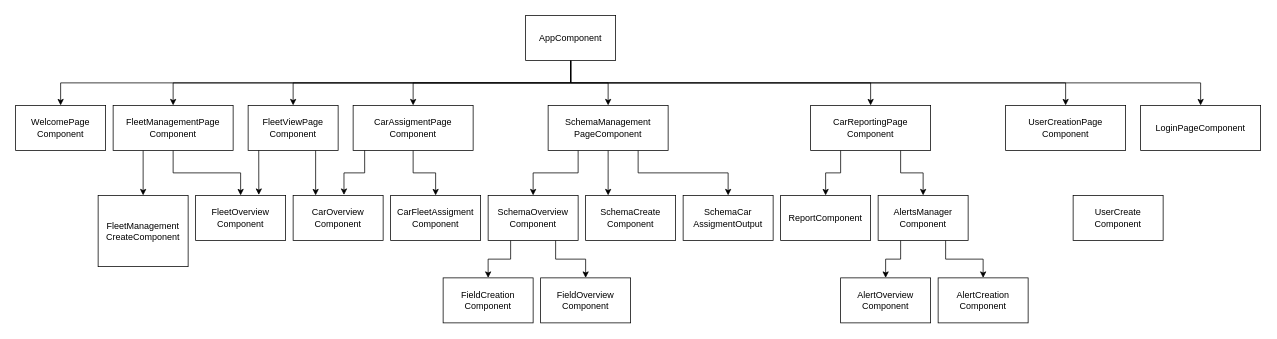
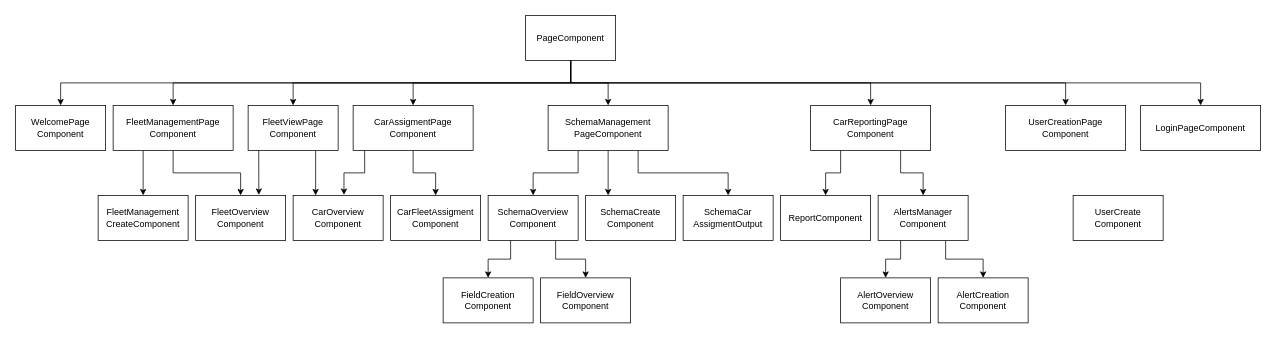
node "AppComponent": label "AppComponent" -> "PageComponent"
node "FleetManagement CreateComponent": size 90x71 -> 90x45
